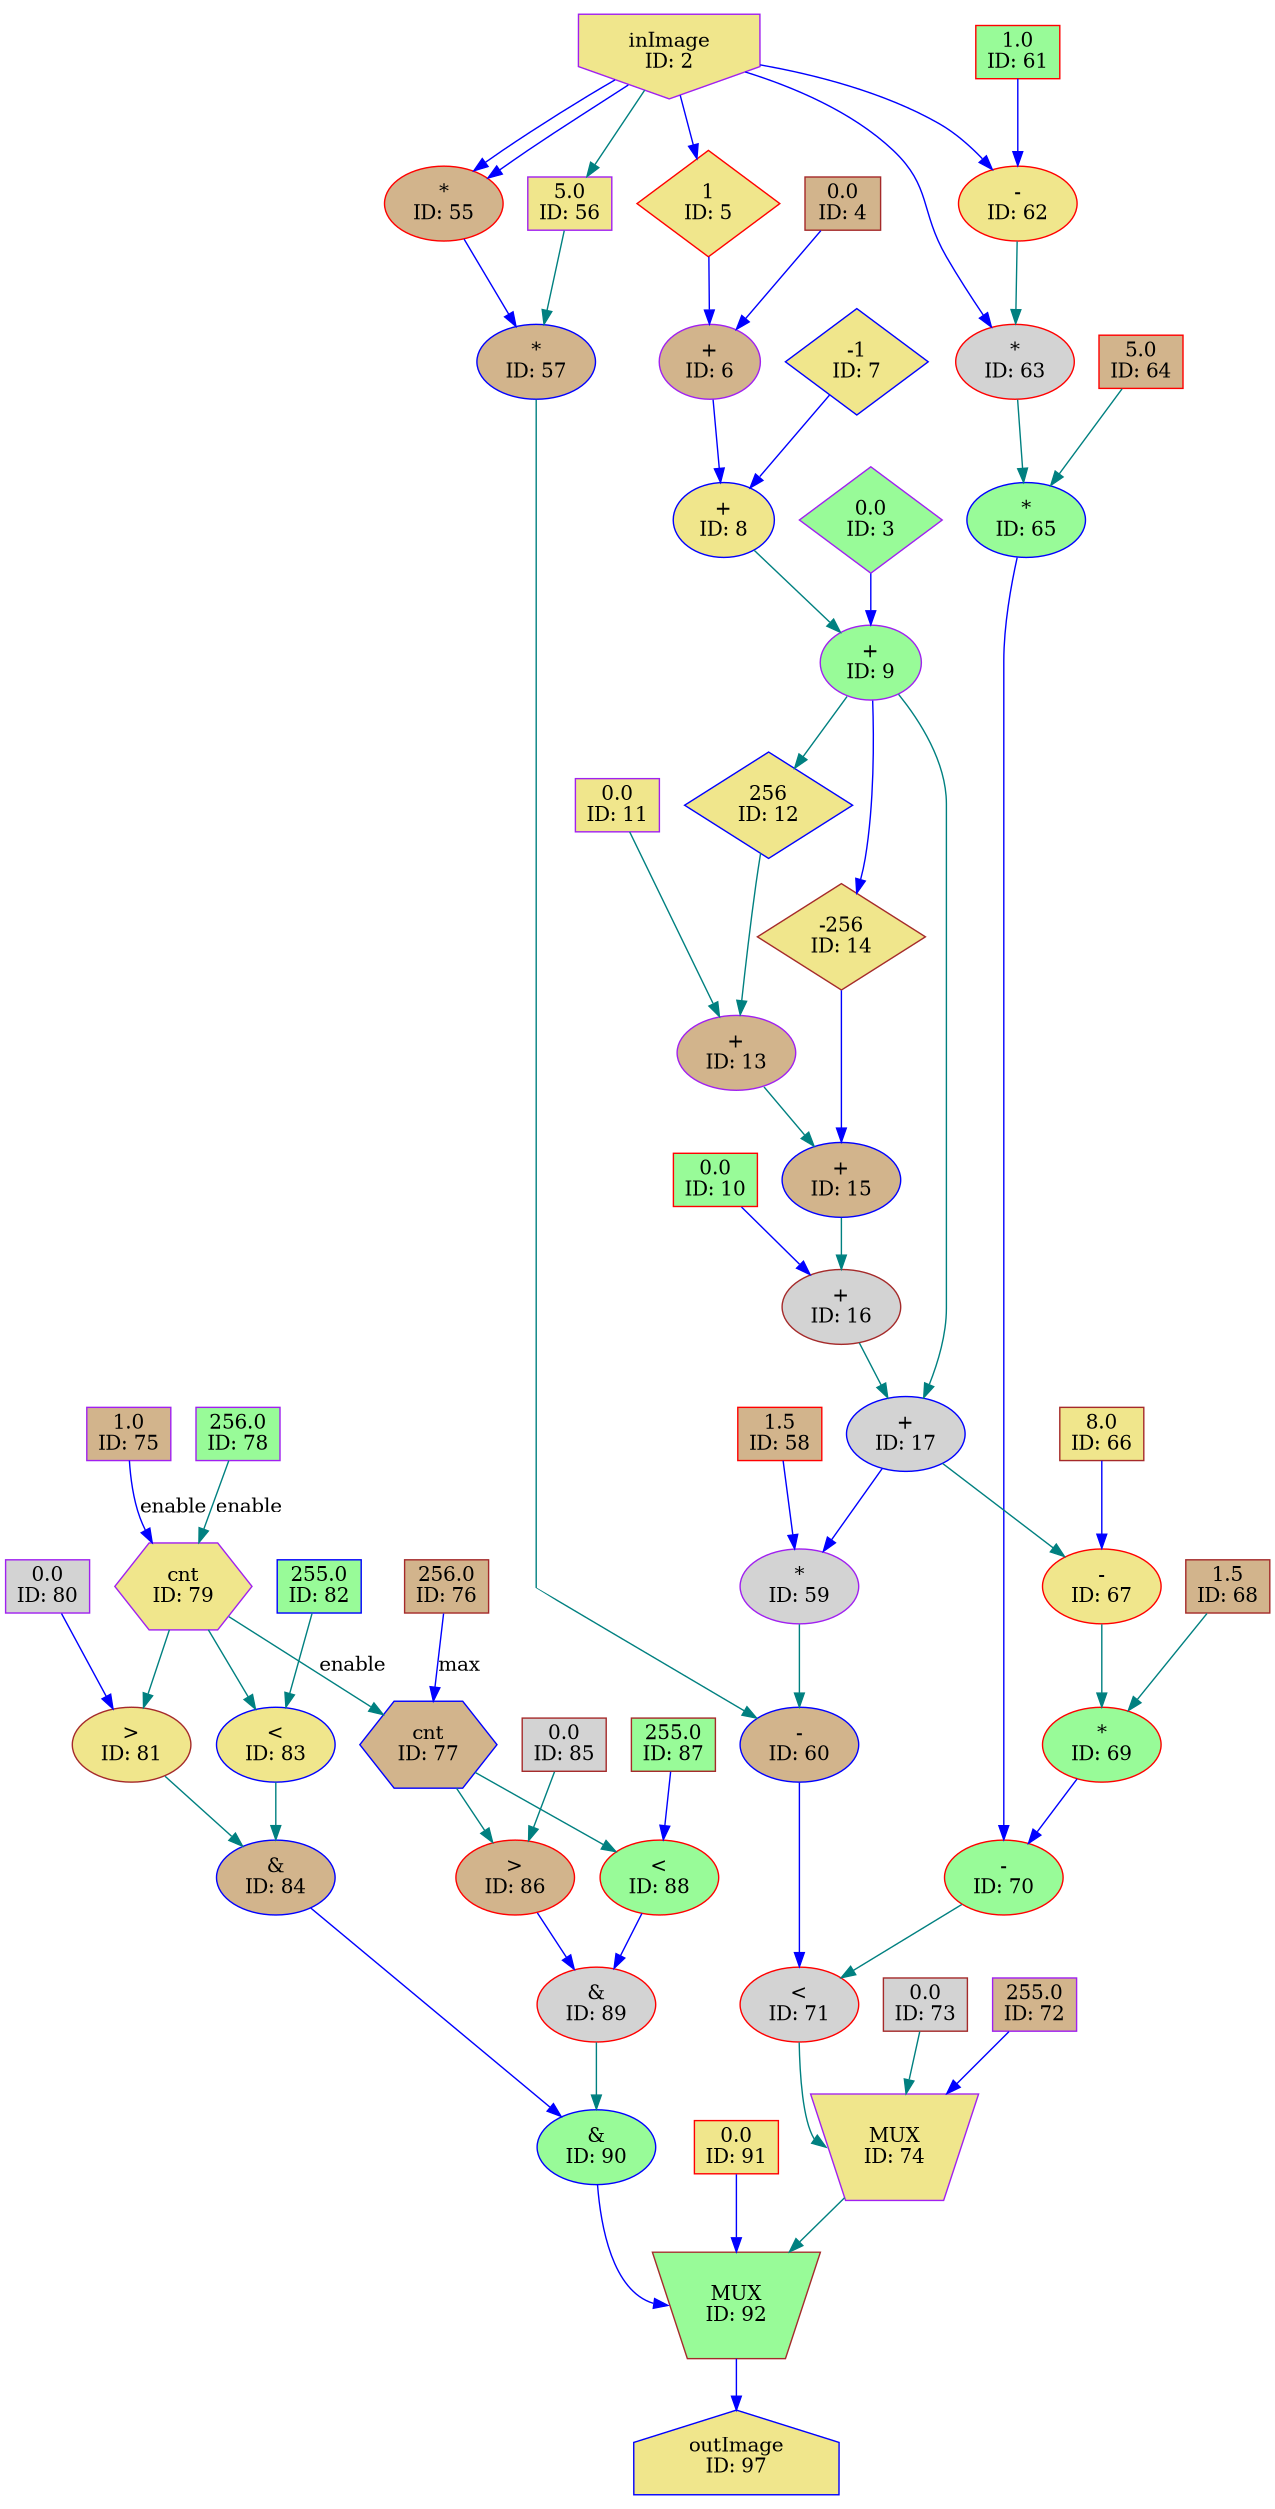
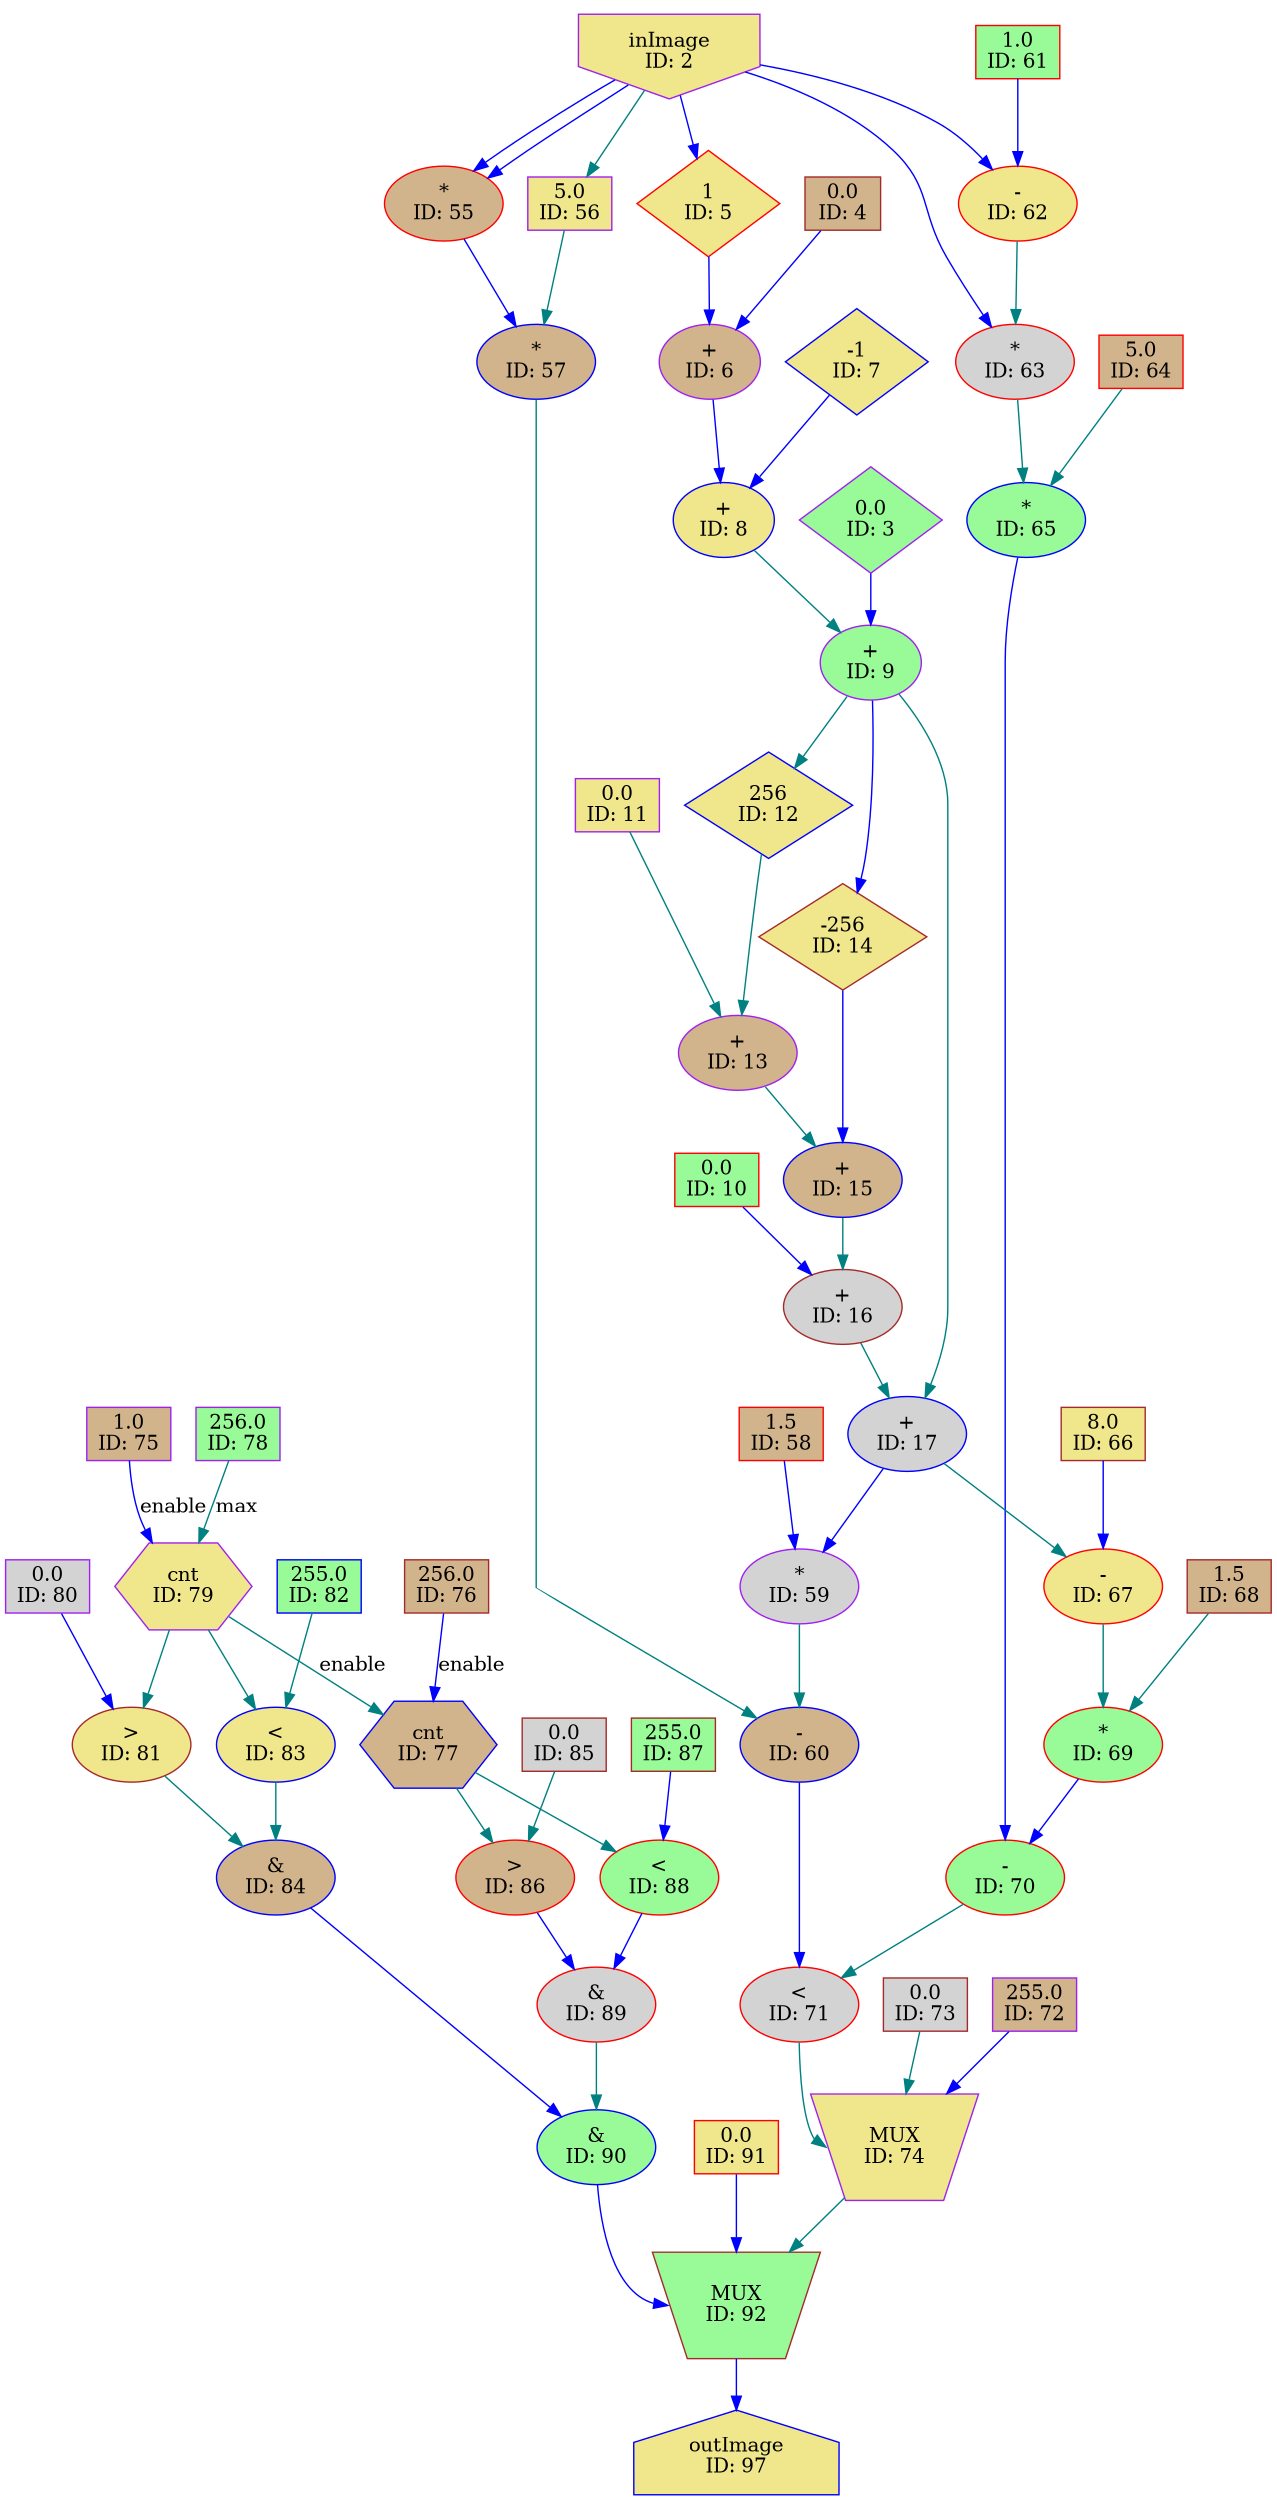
edge "256.0 ID: 78" -> "cnt ID: 79": label "enable" -> "max"
edge "256.0 ID: 76" -> "cnt ID: 77": label "max" -> "enable"
